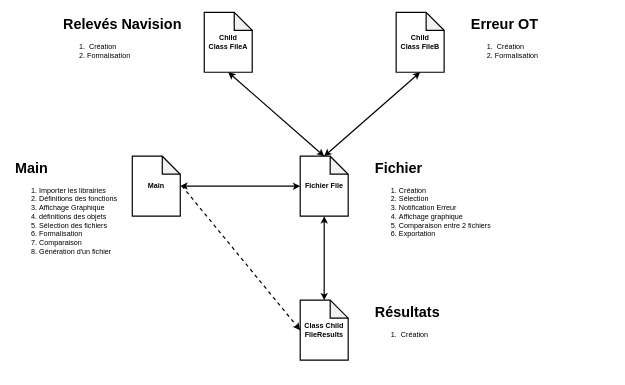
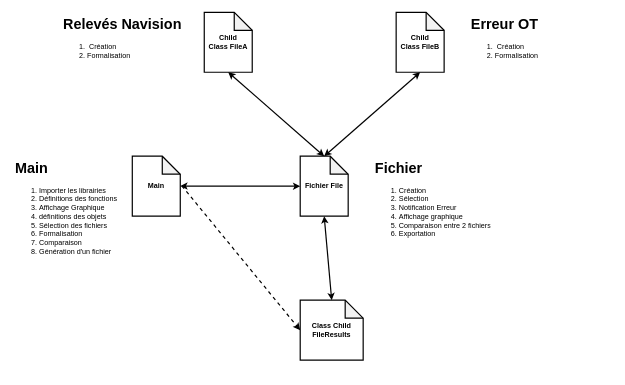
node "Class Child FileResults": size 48x60 -> 63x60
node "Résultats Création": removed
